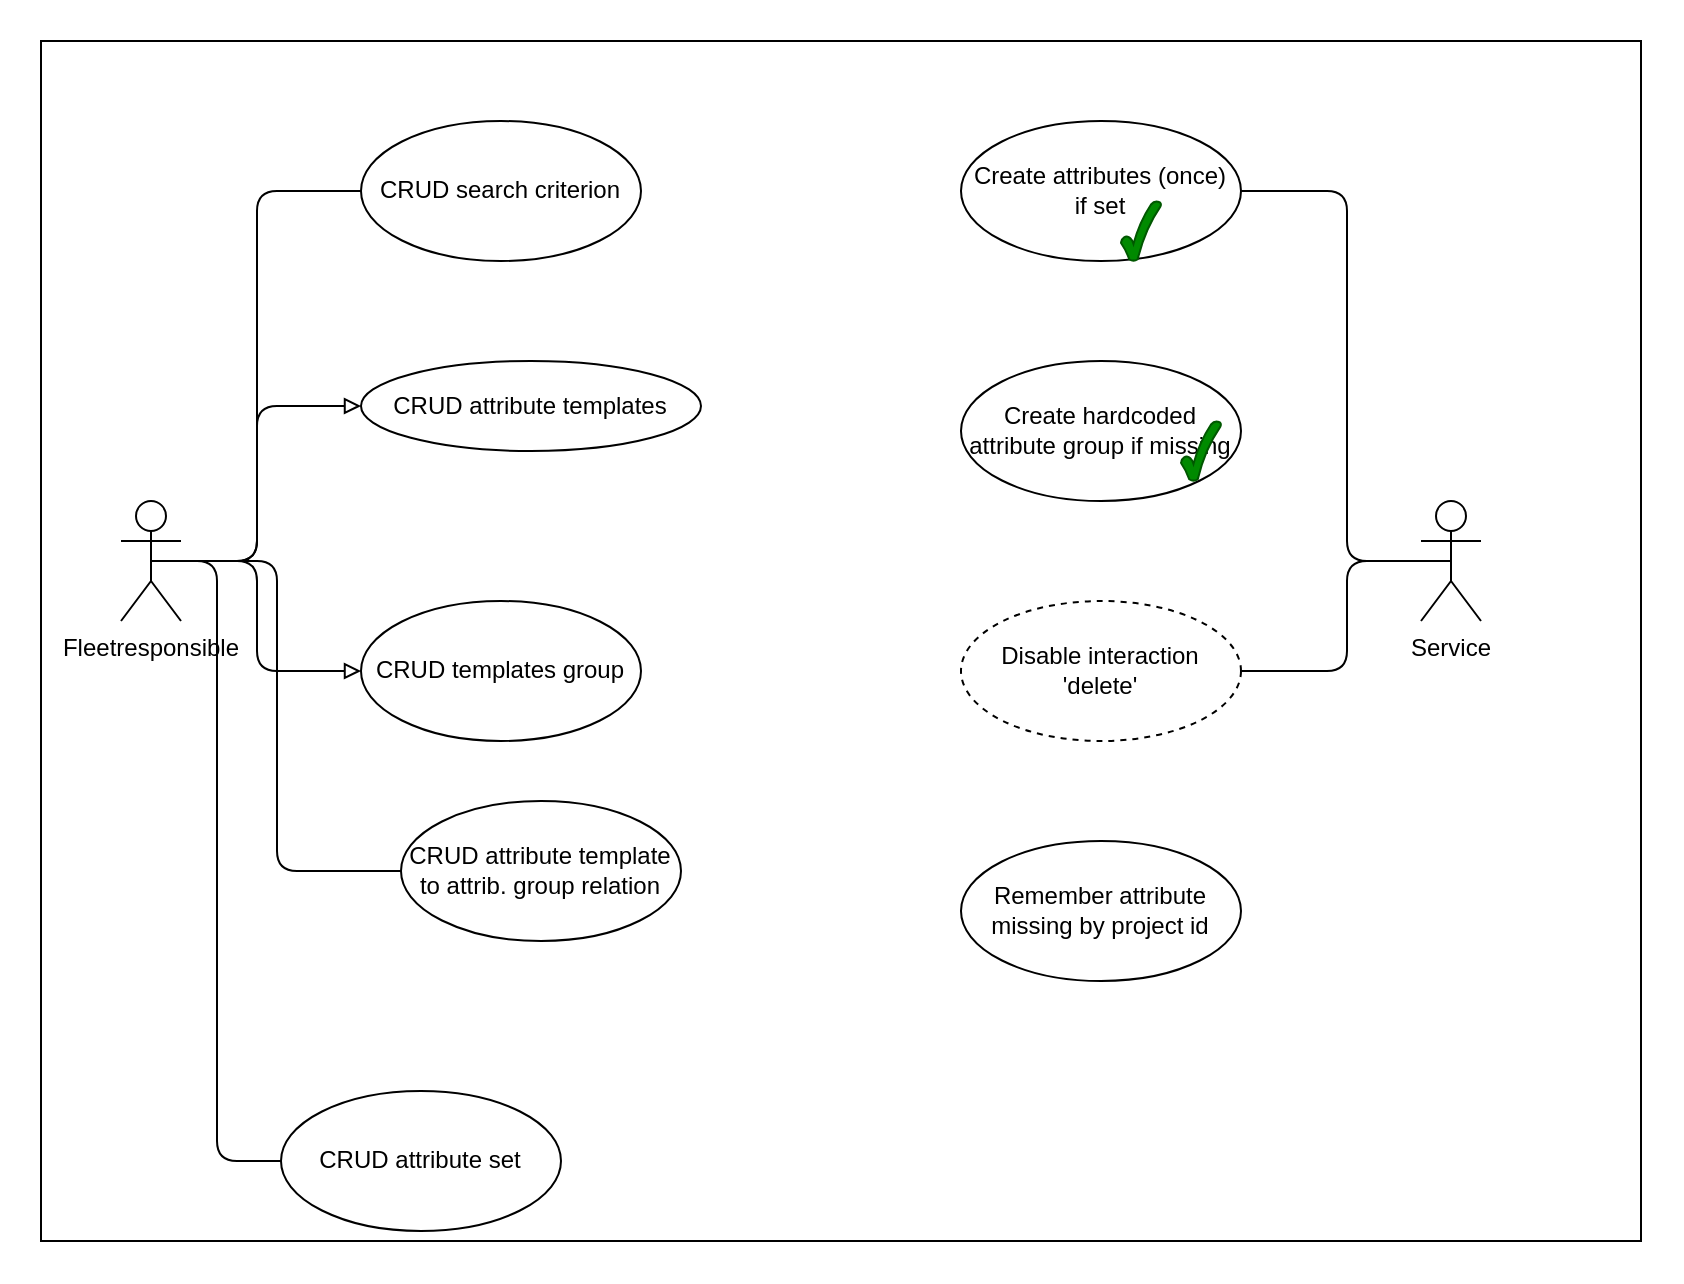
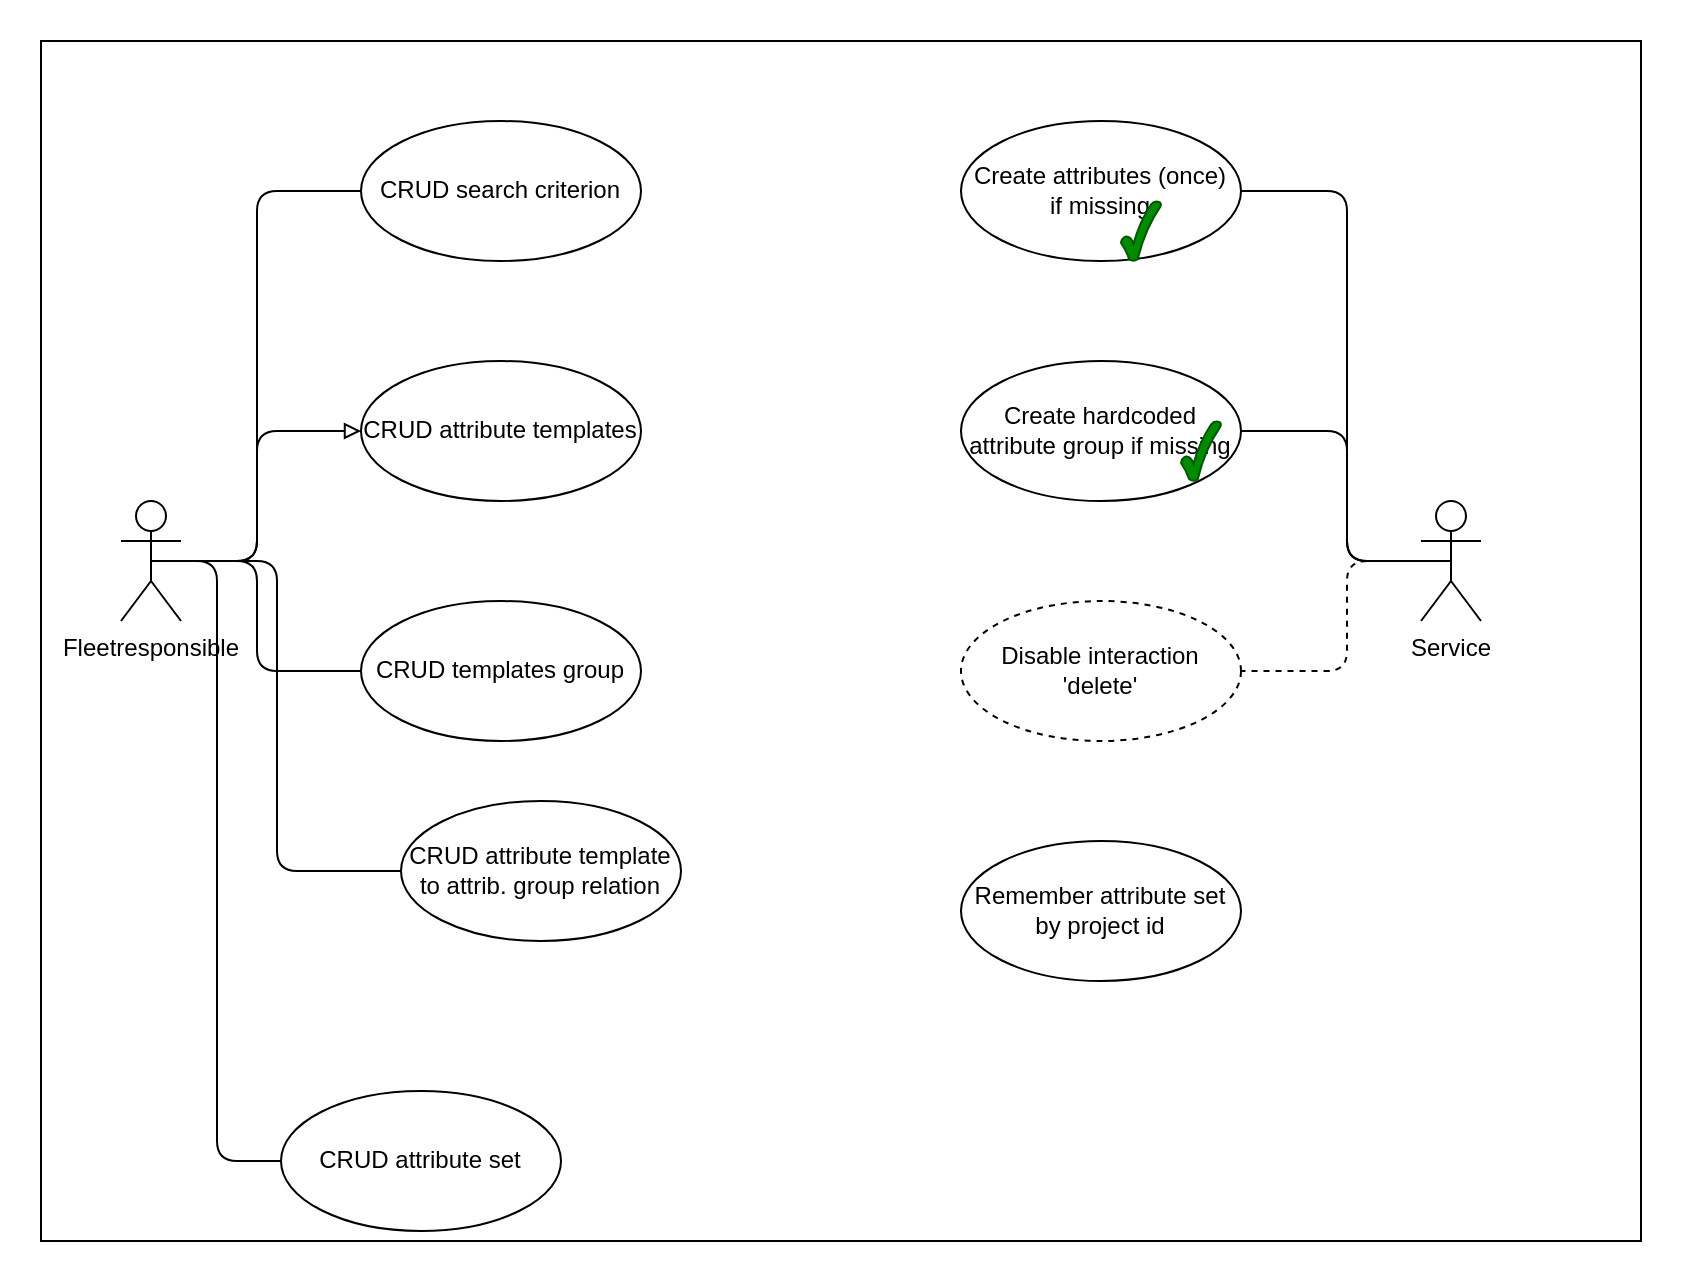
node "Create attributes (once) if set": label "Create attributes (once) if set" -> "Create attributes (once) if missing"
node "CRUD attribute templates": size 340x90 -> 280x140
edge "Create hardcoded attribute group if missing" -- "Service": added
edge "Service" -- "Disable interaction 'delete'": style solid -> dashed
edge "Fleetresponsible" -> "CRUD templates group": arrowhead block -> none
node "Remember attribute missing by project id": label "Remember attribute missing by project id" -> "Remember attribute set by project id"
